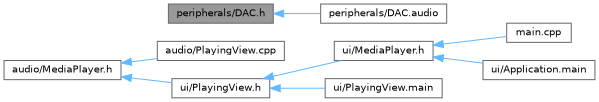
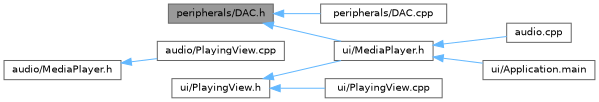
node "peripherals/DAC.audio": label "peripherals/DAC.audio" -> "peripherals/DAC.cpp"
edge "ui/MediaPlayer.h" -> "peripherals/DAC.h": added
node "main.cpp": label "main.cpp" -> "audio.cpp"
edge "ui/PlayingView.h" -> "audio/MediaPlayer.h": removed
node "ui/PlayingView.main": label "ui/PlayingView.main" -> "ui/PlayingView.cpp"
